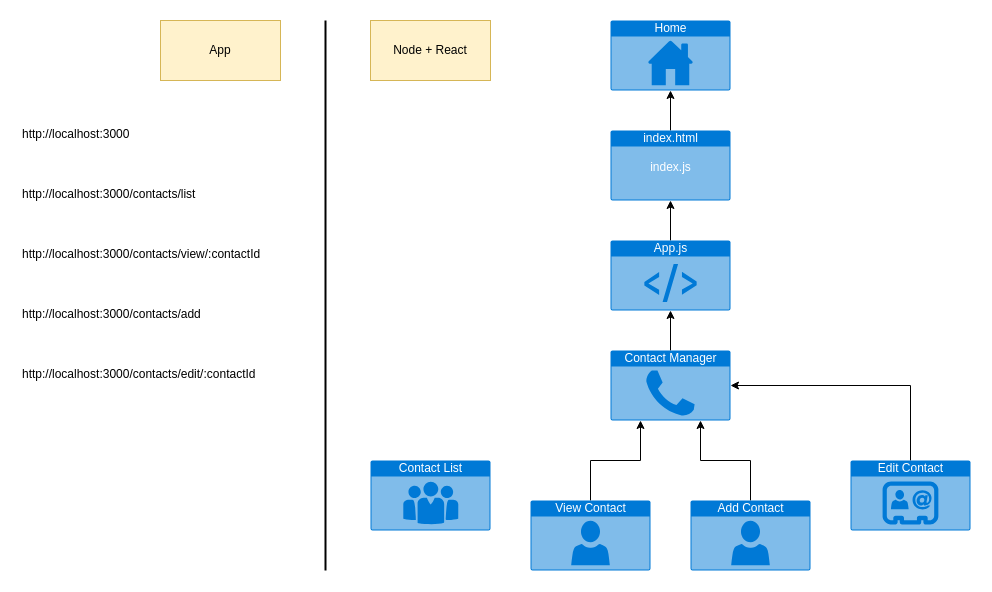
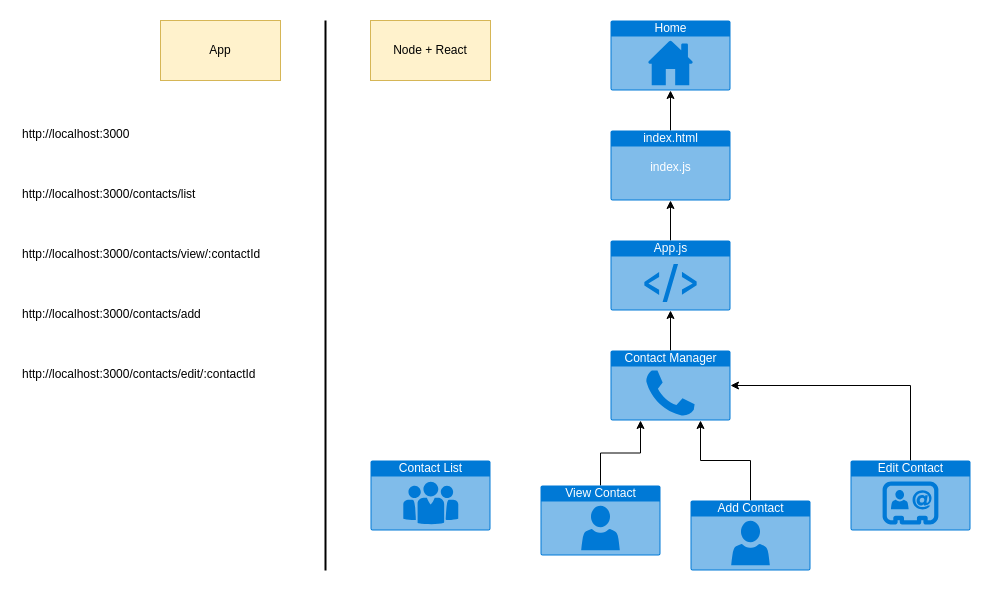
node "View Contact": moved (591, 536) -> (601, 521)
